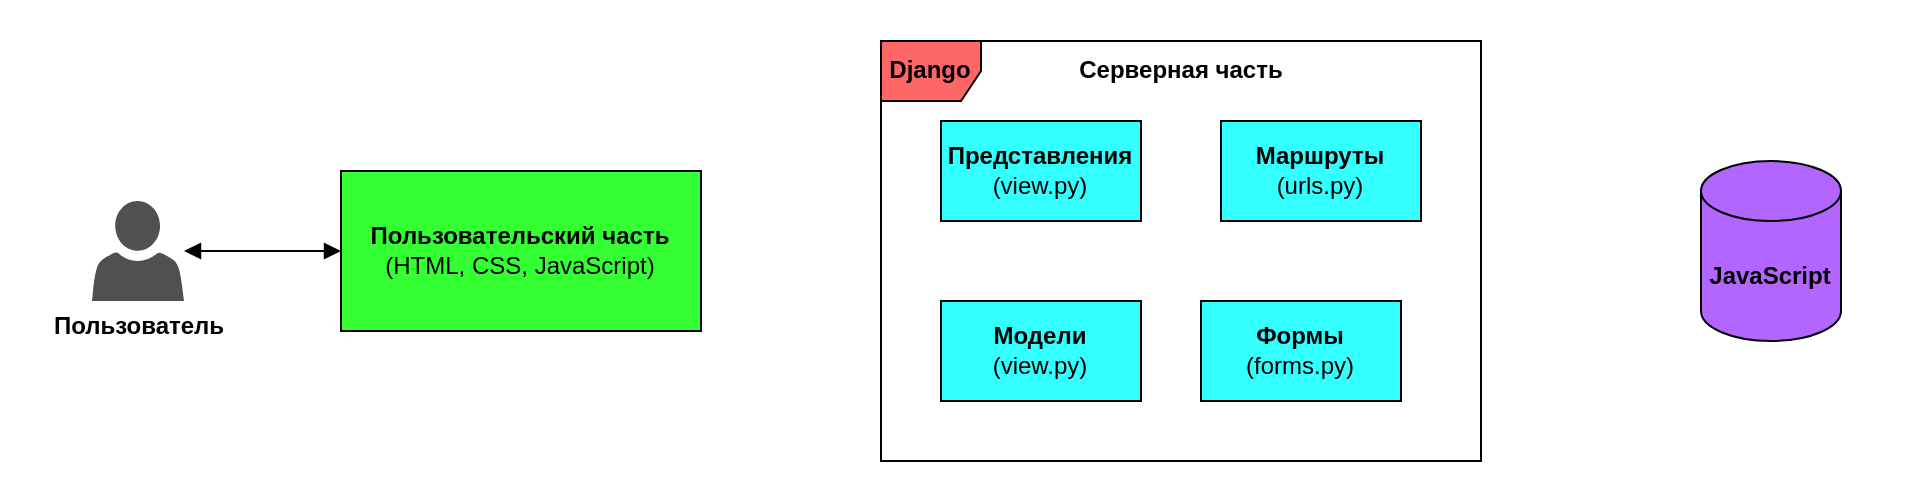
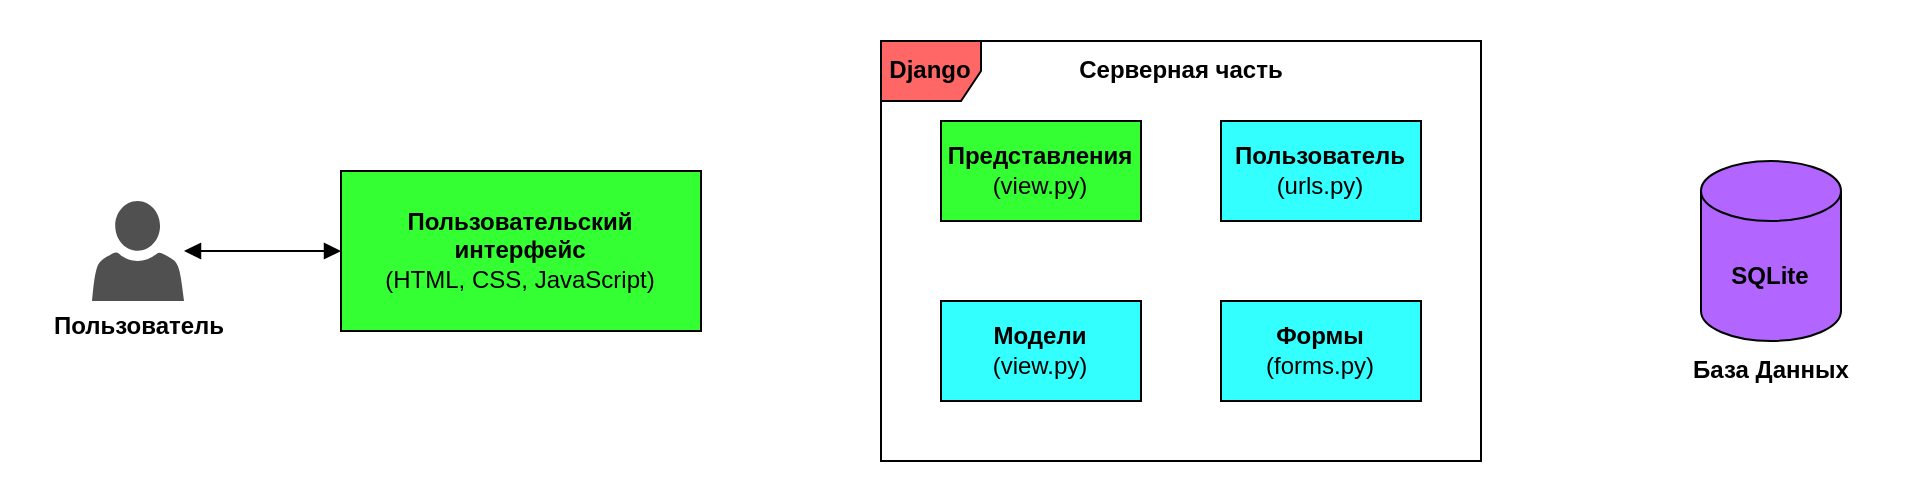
node "Представления (view.py)": fillcolor #33ffff -> #33ff33
node "Маршруты (urls.py)": label "Маршруты (urls.py)" -> "Пользователь (urls.py)"
node "Пользовательский часть (HTML, CSS, JavaScript)": label "Пользовательский часть (HTML, CSS, JavaScript)" -> "Пользовательский интерфейс (HTML, CSS, JavaScript)"
node "JavaScript": label "JavaScript" -> "SQLite"
node "Формы (forms.py)": moved (1301, 351) -> (1321, 351)
node "База Данных": added
